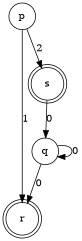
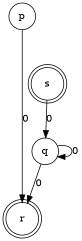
edge "p" -> "s": removed, label "2"
edge "p" -> "r": label "1" -> "0"
